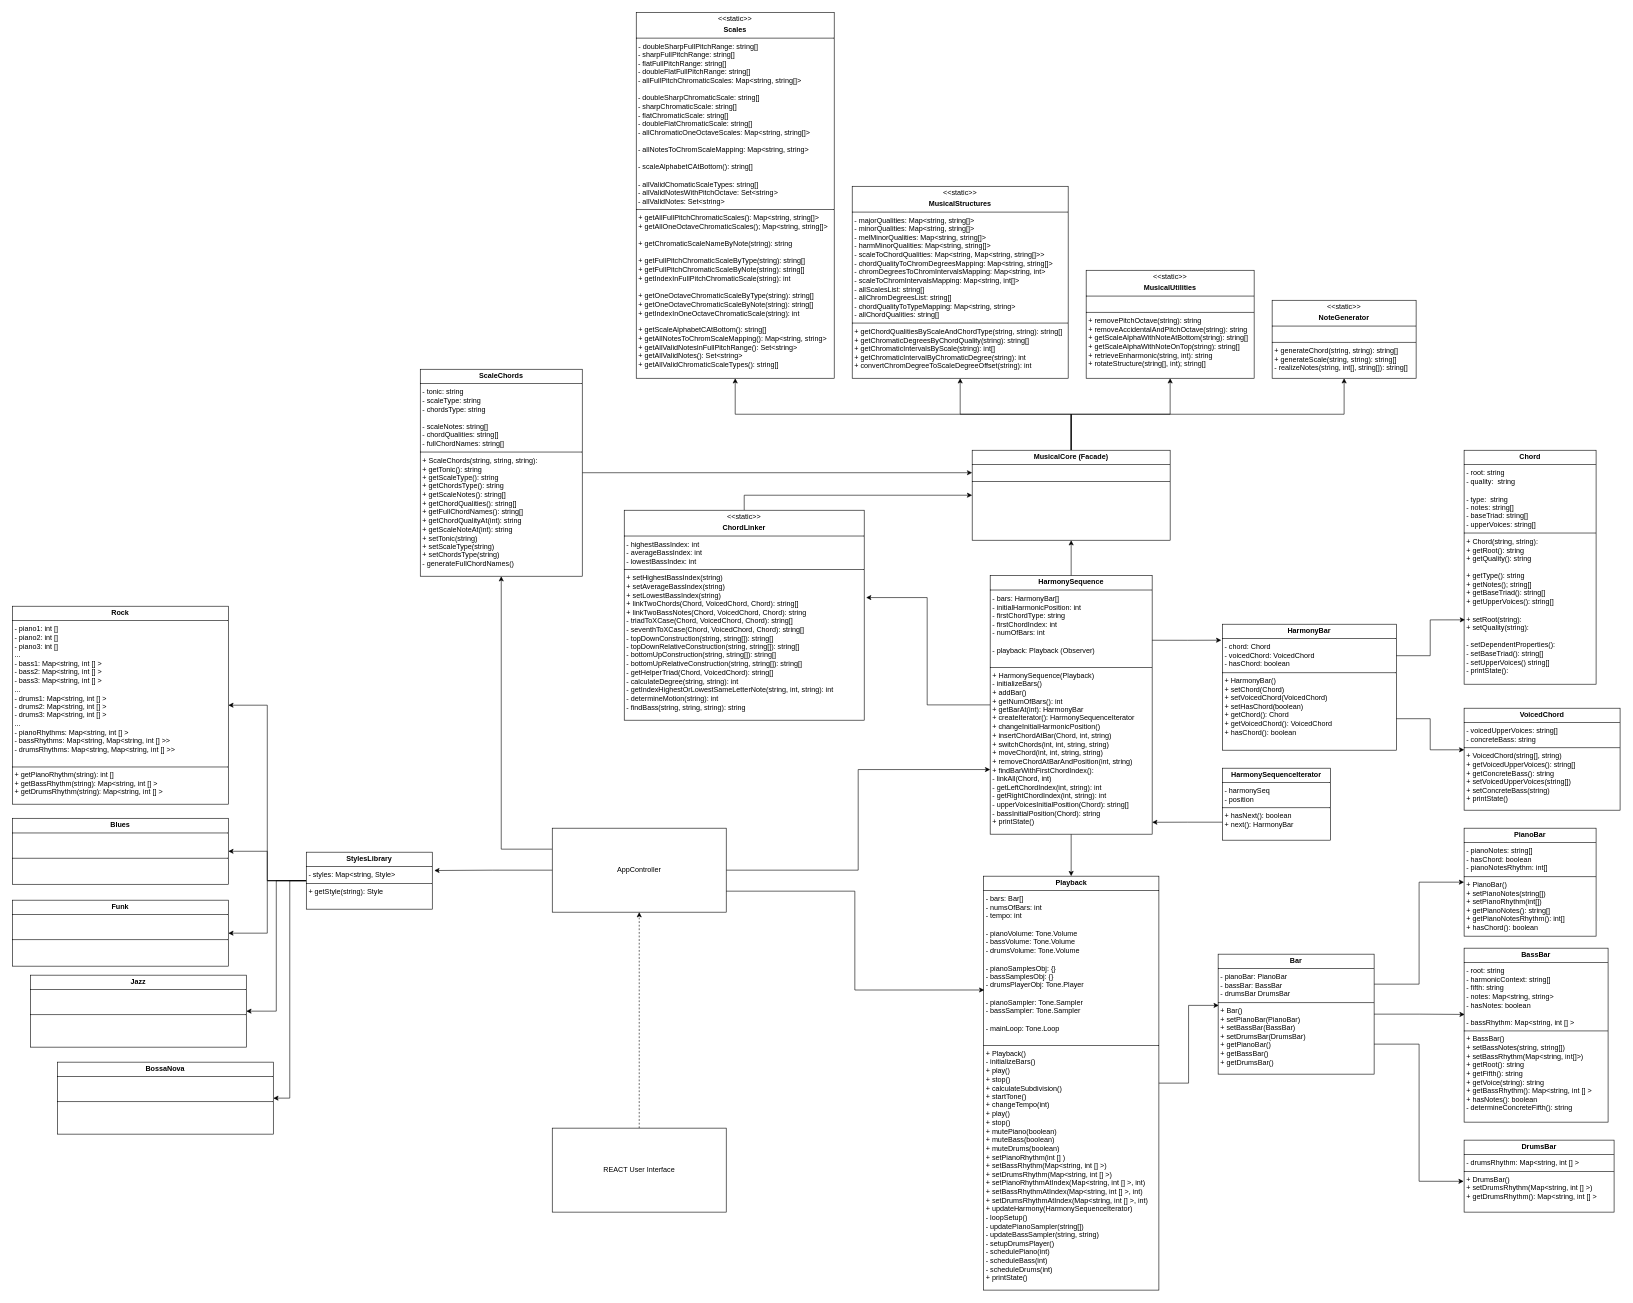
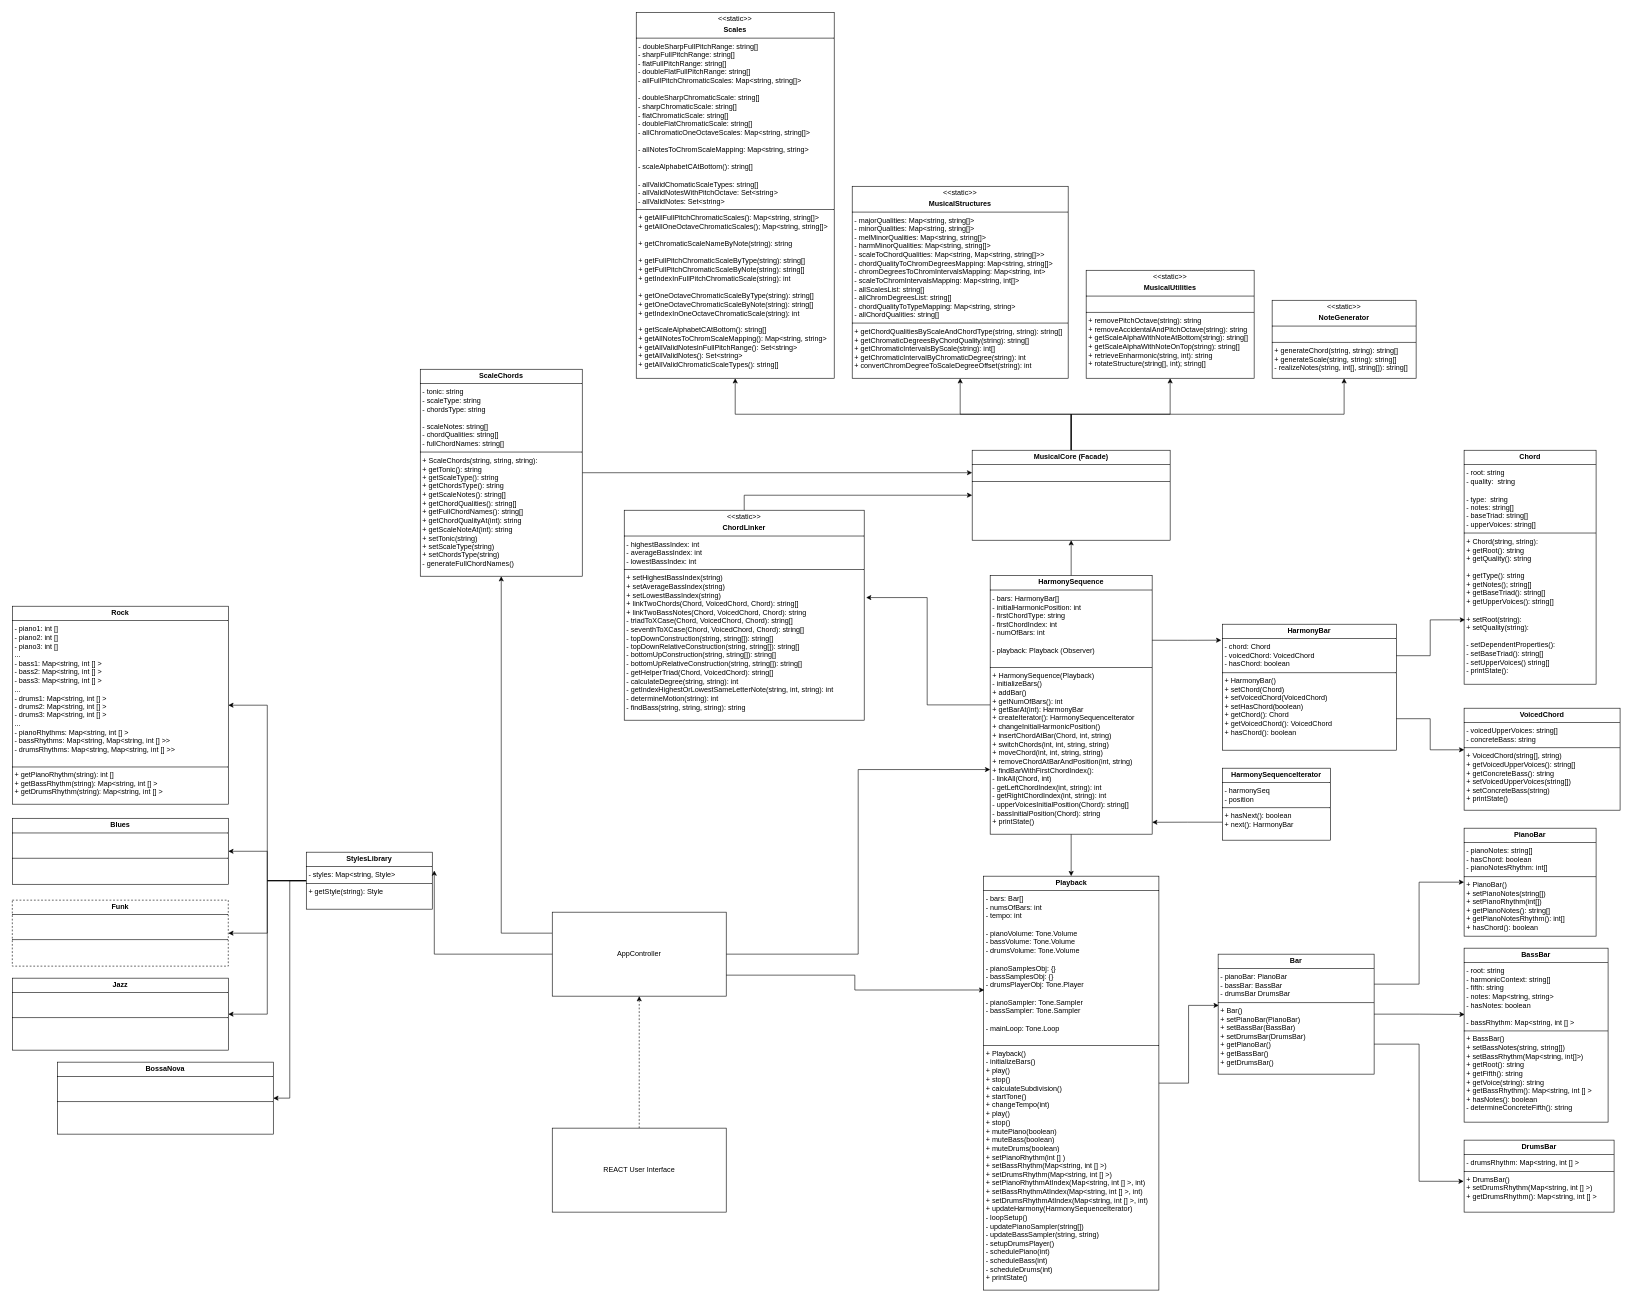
node "AppController": moved (639, 870) -> (639, 954)
node "Funk": style solid -> dashed
node "Jazz": moved (138, 1011) -> (120, 1014)
